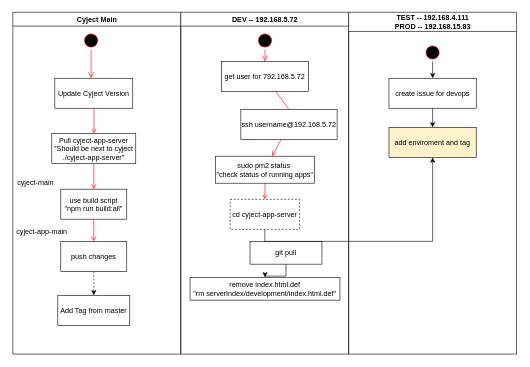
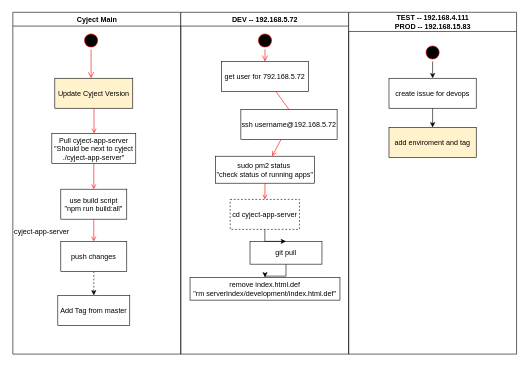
node "Update Cyject Version": fillcolor #ffffff -> #fff2cc
node "cyject-main": removed
node "cyject-app-main": label "cyject-app-main" -> "cyject-app-server"
edge "cd cyject-app-server" -> "add enviroment and tag": now "cd cyject-app-server" -> "git pull"
